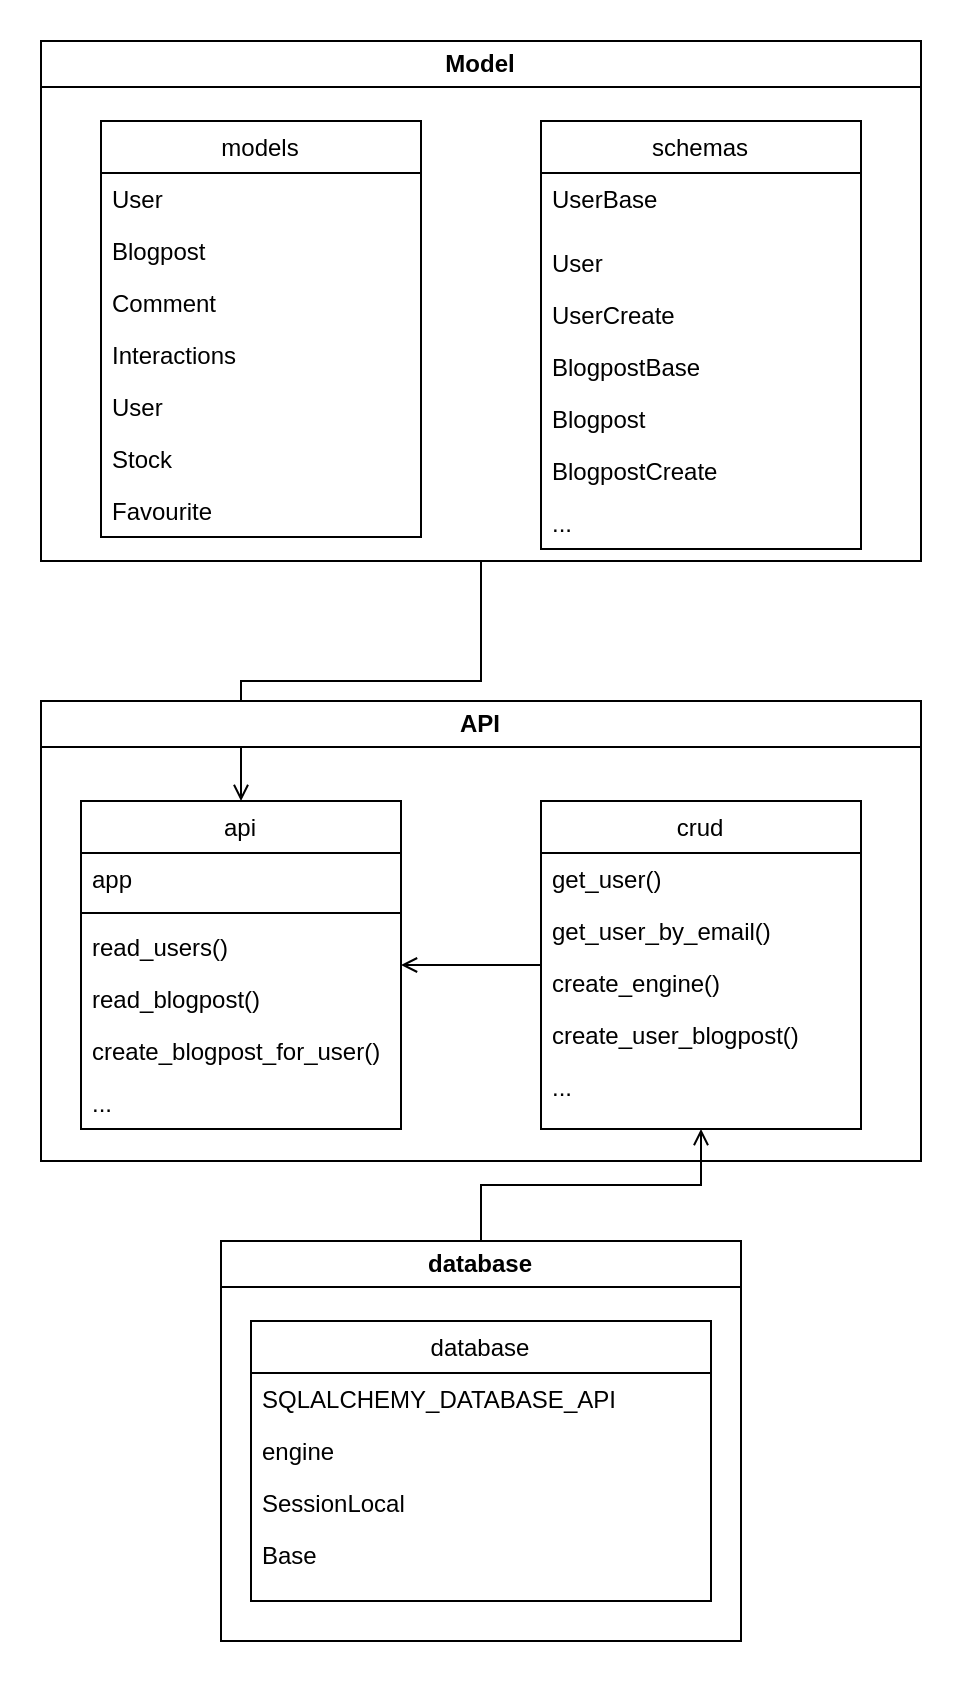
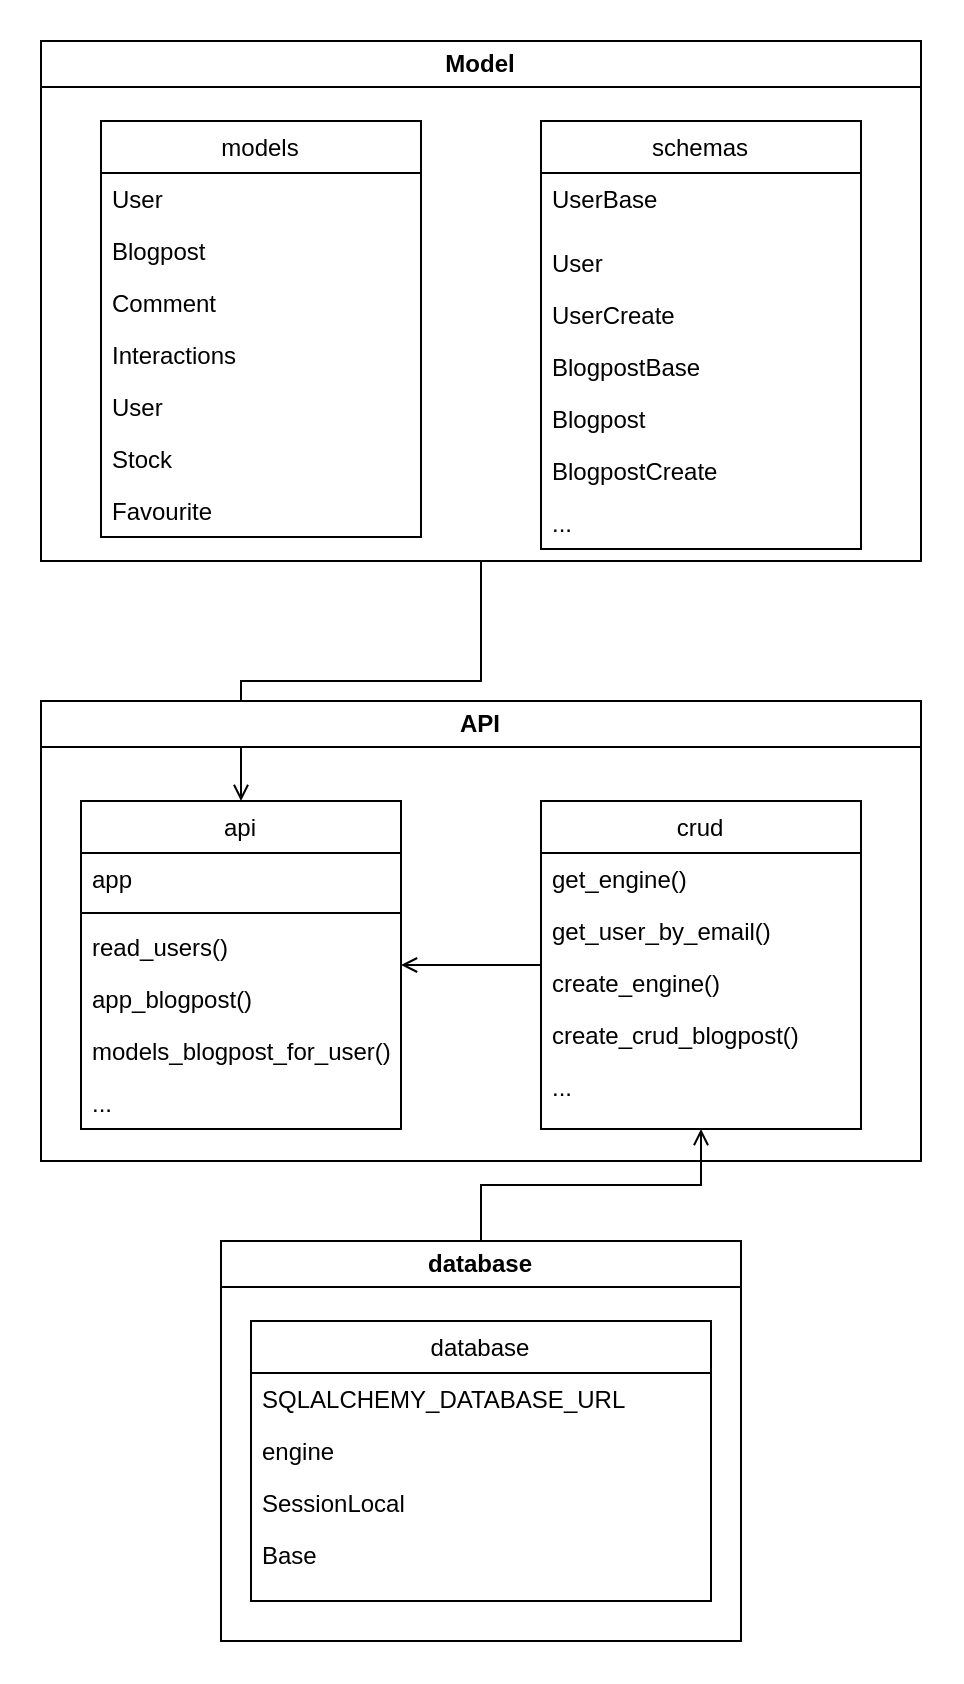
node "get_user()": label "get_user()" -> "get_engine()"
node "read_blogpost()": label "read_blogpost()" -> "app_blogpost()"
node "create_user_blogpost()": label "create_user_blogpost()" -> "create_crud_blogpost()"
node "create_blogpost_for_user()": label "create_blogpost_for_user()" -> "models_blogpost_for_user()"
node "SQLALCHEMY_DATABASE_API": label "SQLALCHEMY_DATABASE_API" -> "SQLALCHEMY_DATABASE_URL"
